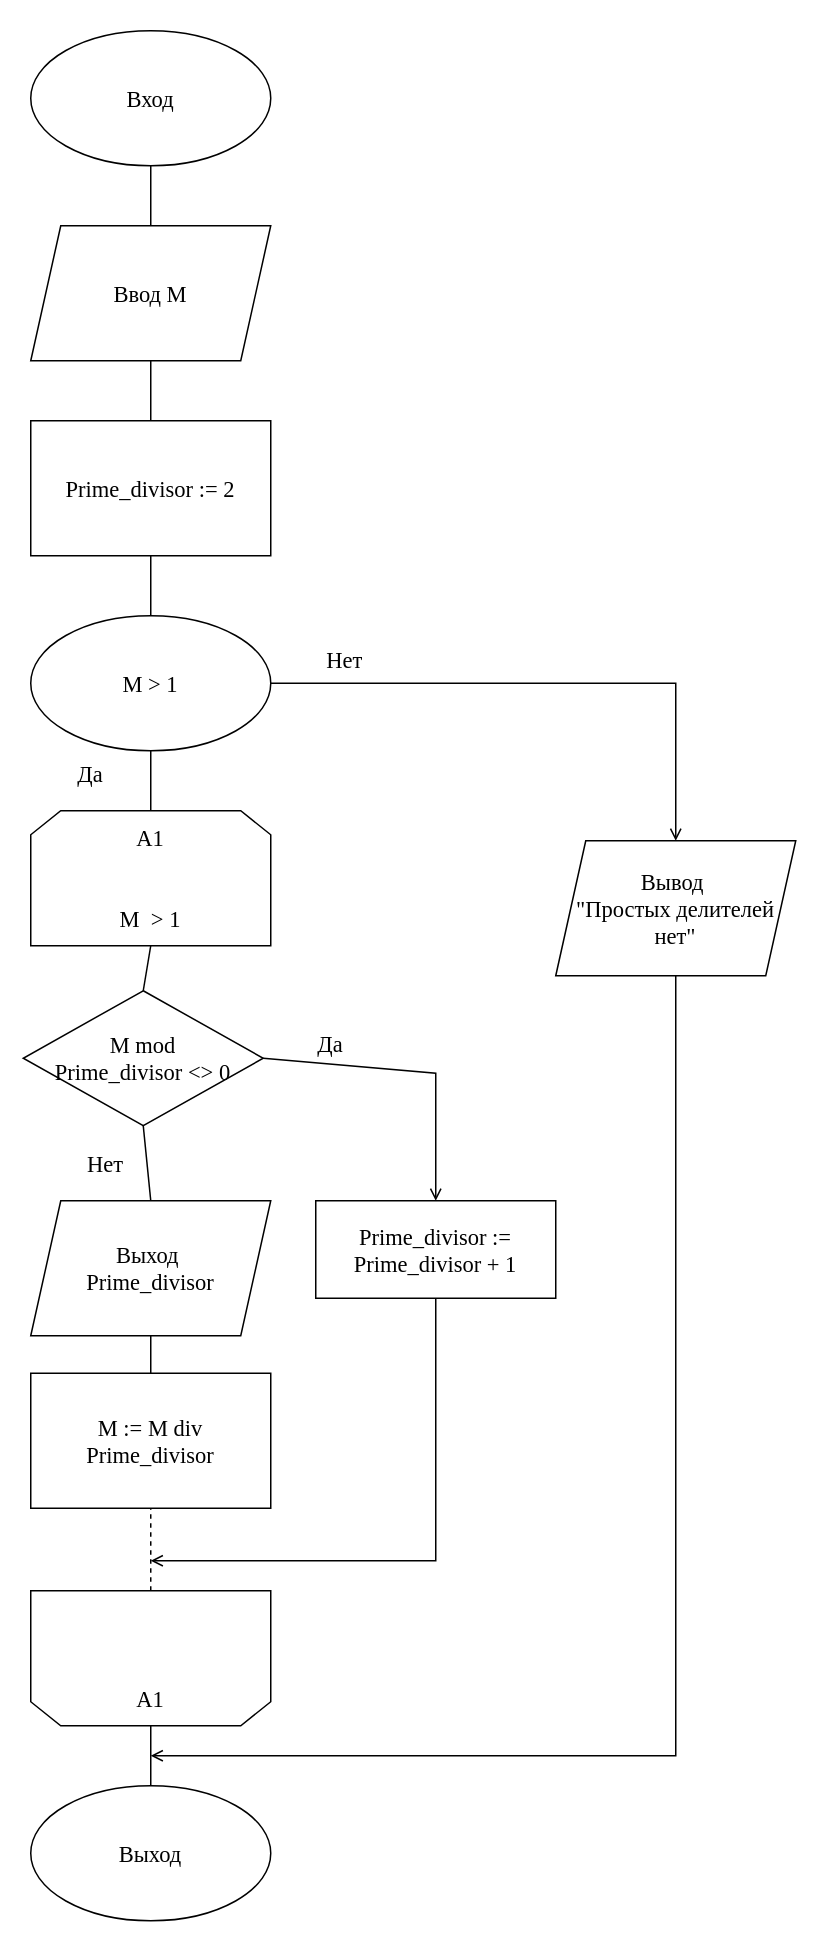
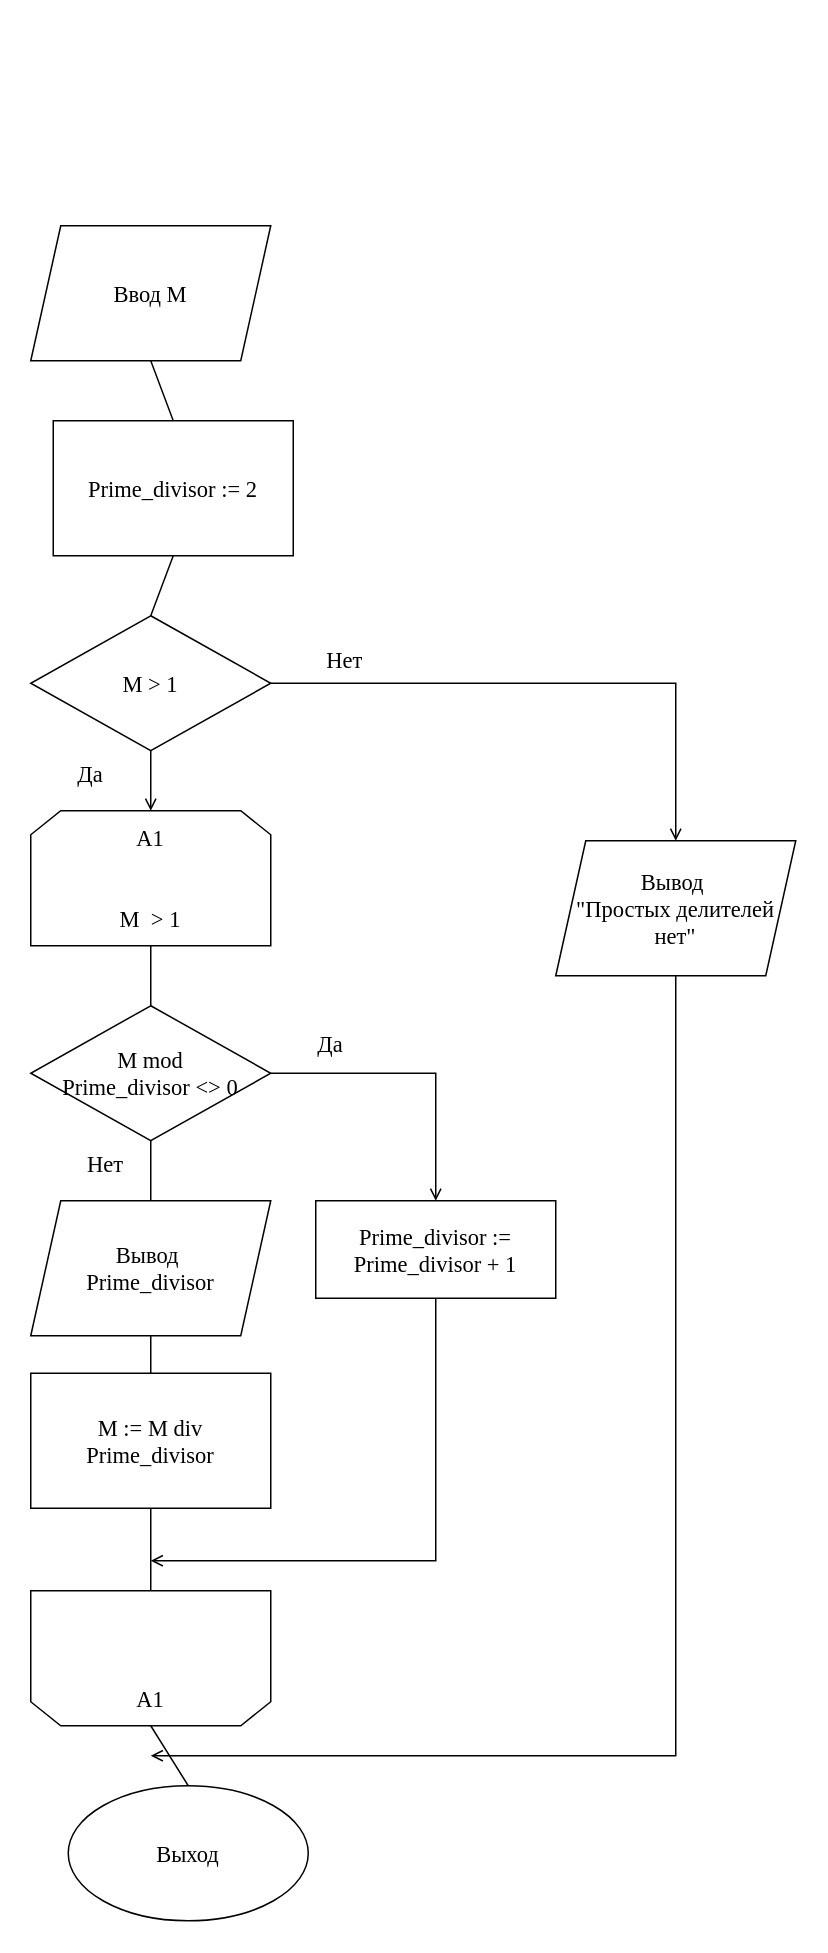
node "Вход": removed
edge "Вход" -- "Ввод M": removed
node "Prime_divisor := 2": moved (151, 488) -> (173, 488)
node "M > 1": shape ellipse -> diamond
edge "M > 1" -- "A1M > 1": arrowhead none -> open
node "M mod Prime_divisor <> 0": moved (143, 1058) -> (151, 1073)
node "Выход Prime_divisor": label "Выход Prime_divisor" -> "Вывод Prime_divisor"
edge "M := M div Prime_divisor" -- "A1": style dashed -> solid
node "Выход": moved (151, 1853) -> (188, 1853)
